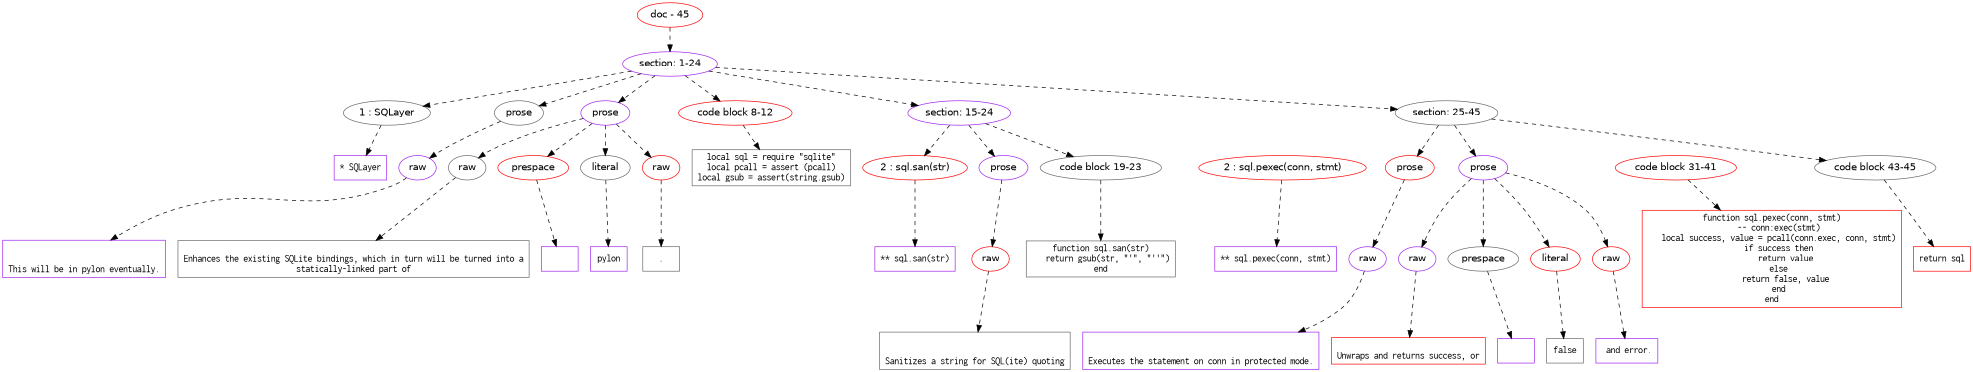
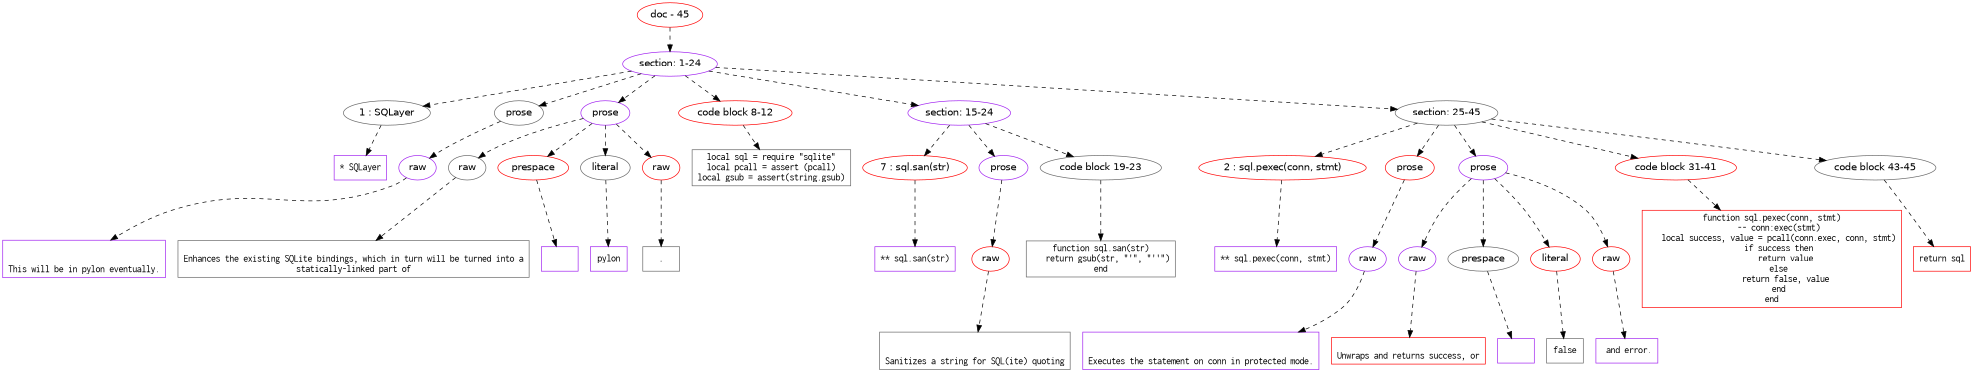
edge "section: 25-45" -> "2 : sql.pexec(conn, stmt)": added
edge "section: 25-45" -> "code block 31-41": added
node "2 : sql.san(str)": label "2 : sql.san(str)" -> "7 : sql.san(str)"
